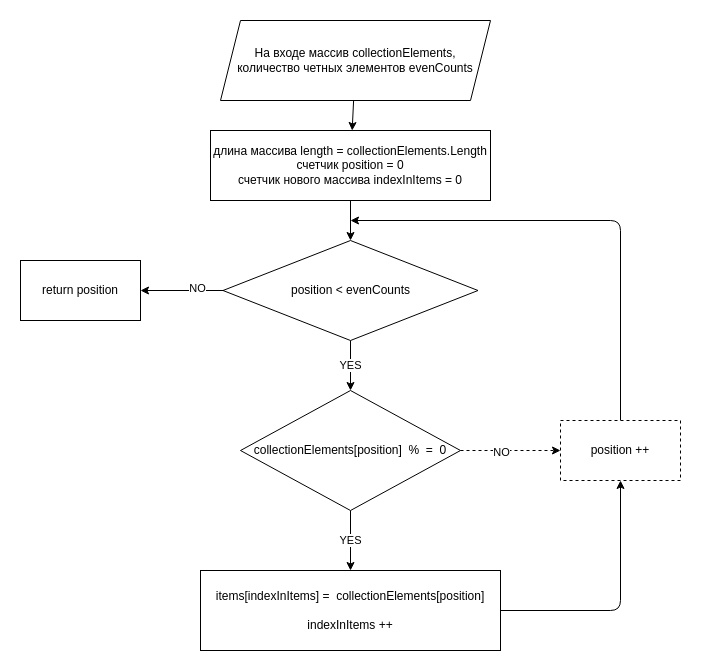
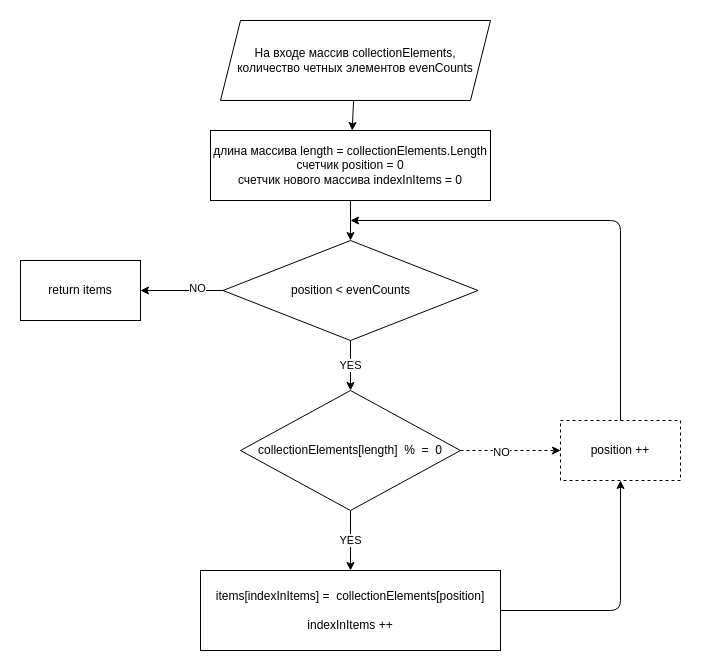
node "return position": label "return position" -> "return items"
node "collectionElements[position] % = 0": label "collectionElements[position] % = 0" -> "collectionElements[length] % = 0"
